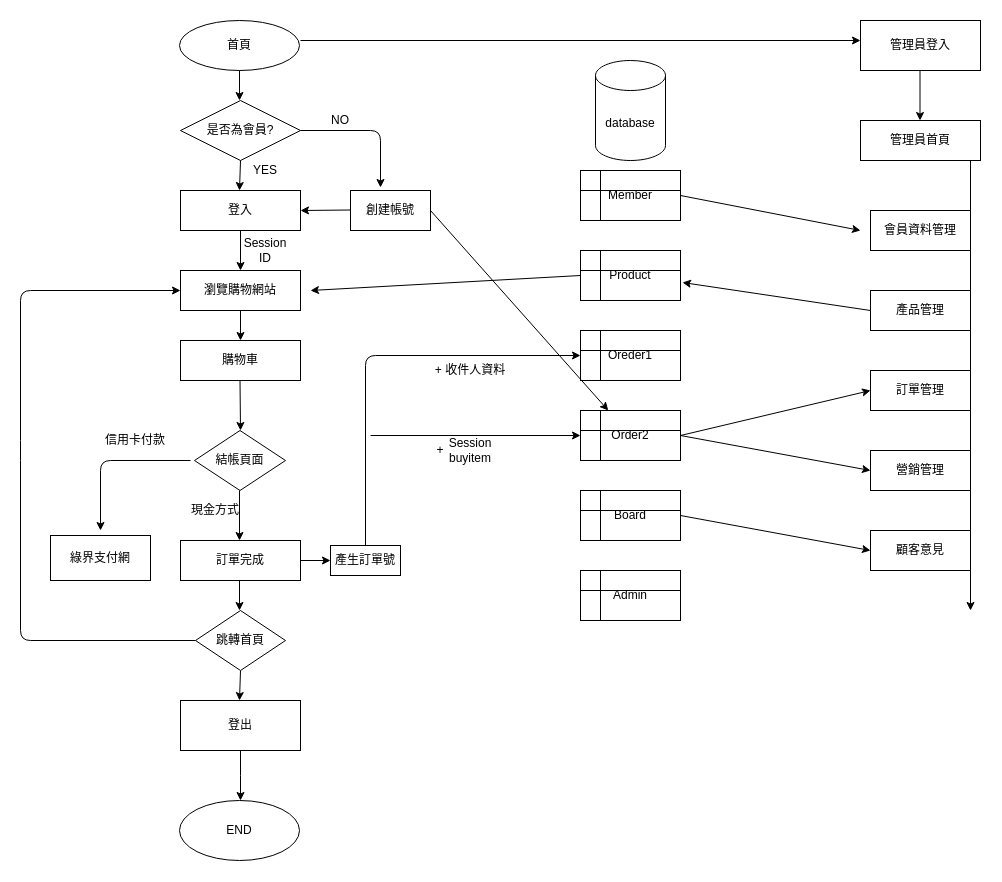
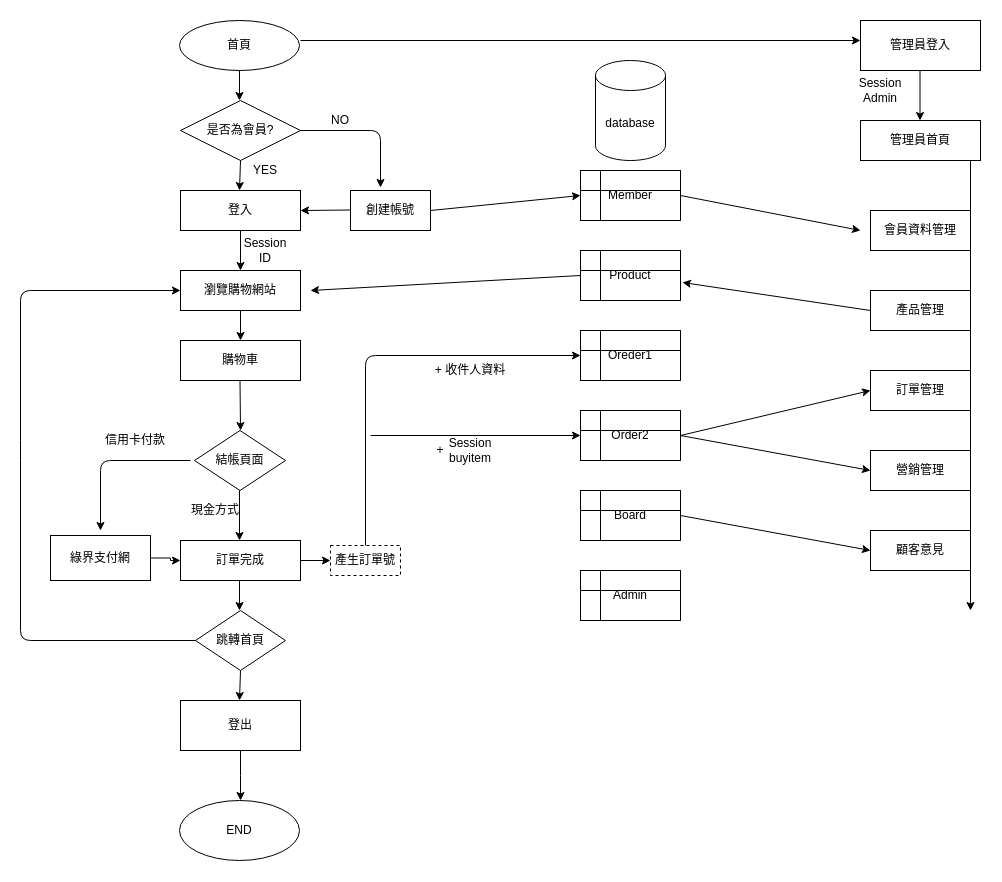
node "Session Admin": added
edge "創建帳號" -> "Order2": now "創建帳號" -> "Member"
edge "綠界支付網" -> "訂單完成": added
node "產生訂單號": style solid -> dashed
